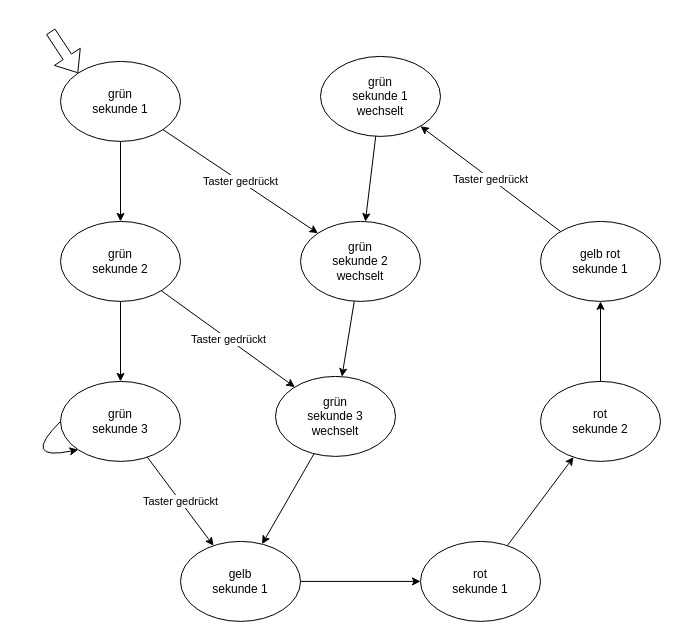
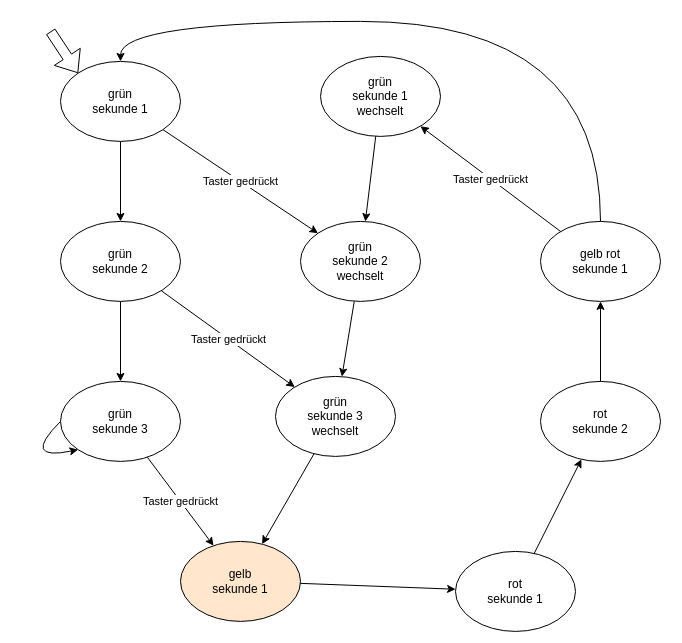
edge "gelb rot sekunde 1" -> "grün sekunde 1": added
node "gelb sekunde 1": fillcolor #ffffff -> #ffe6cc
node "rot sekunde 1": moved (481, 581) -> (516, 591)
